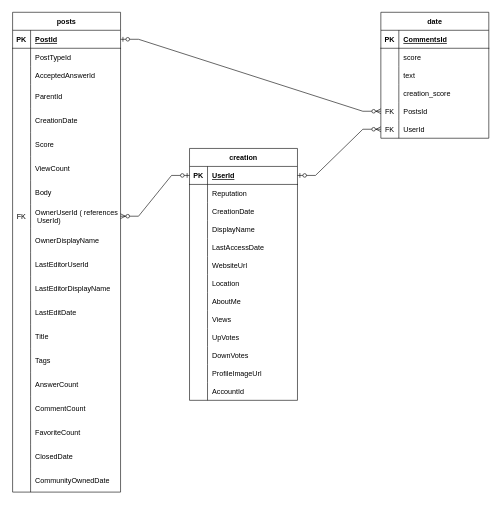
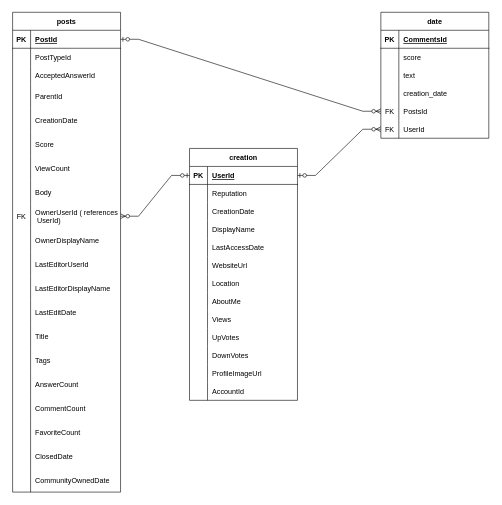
node "creation_score": label "creation_score" -> "creation_date"
